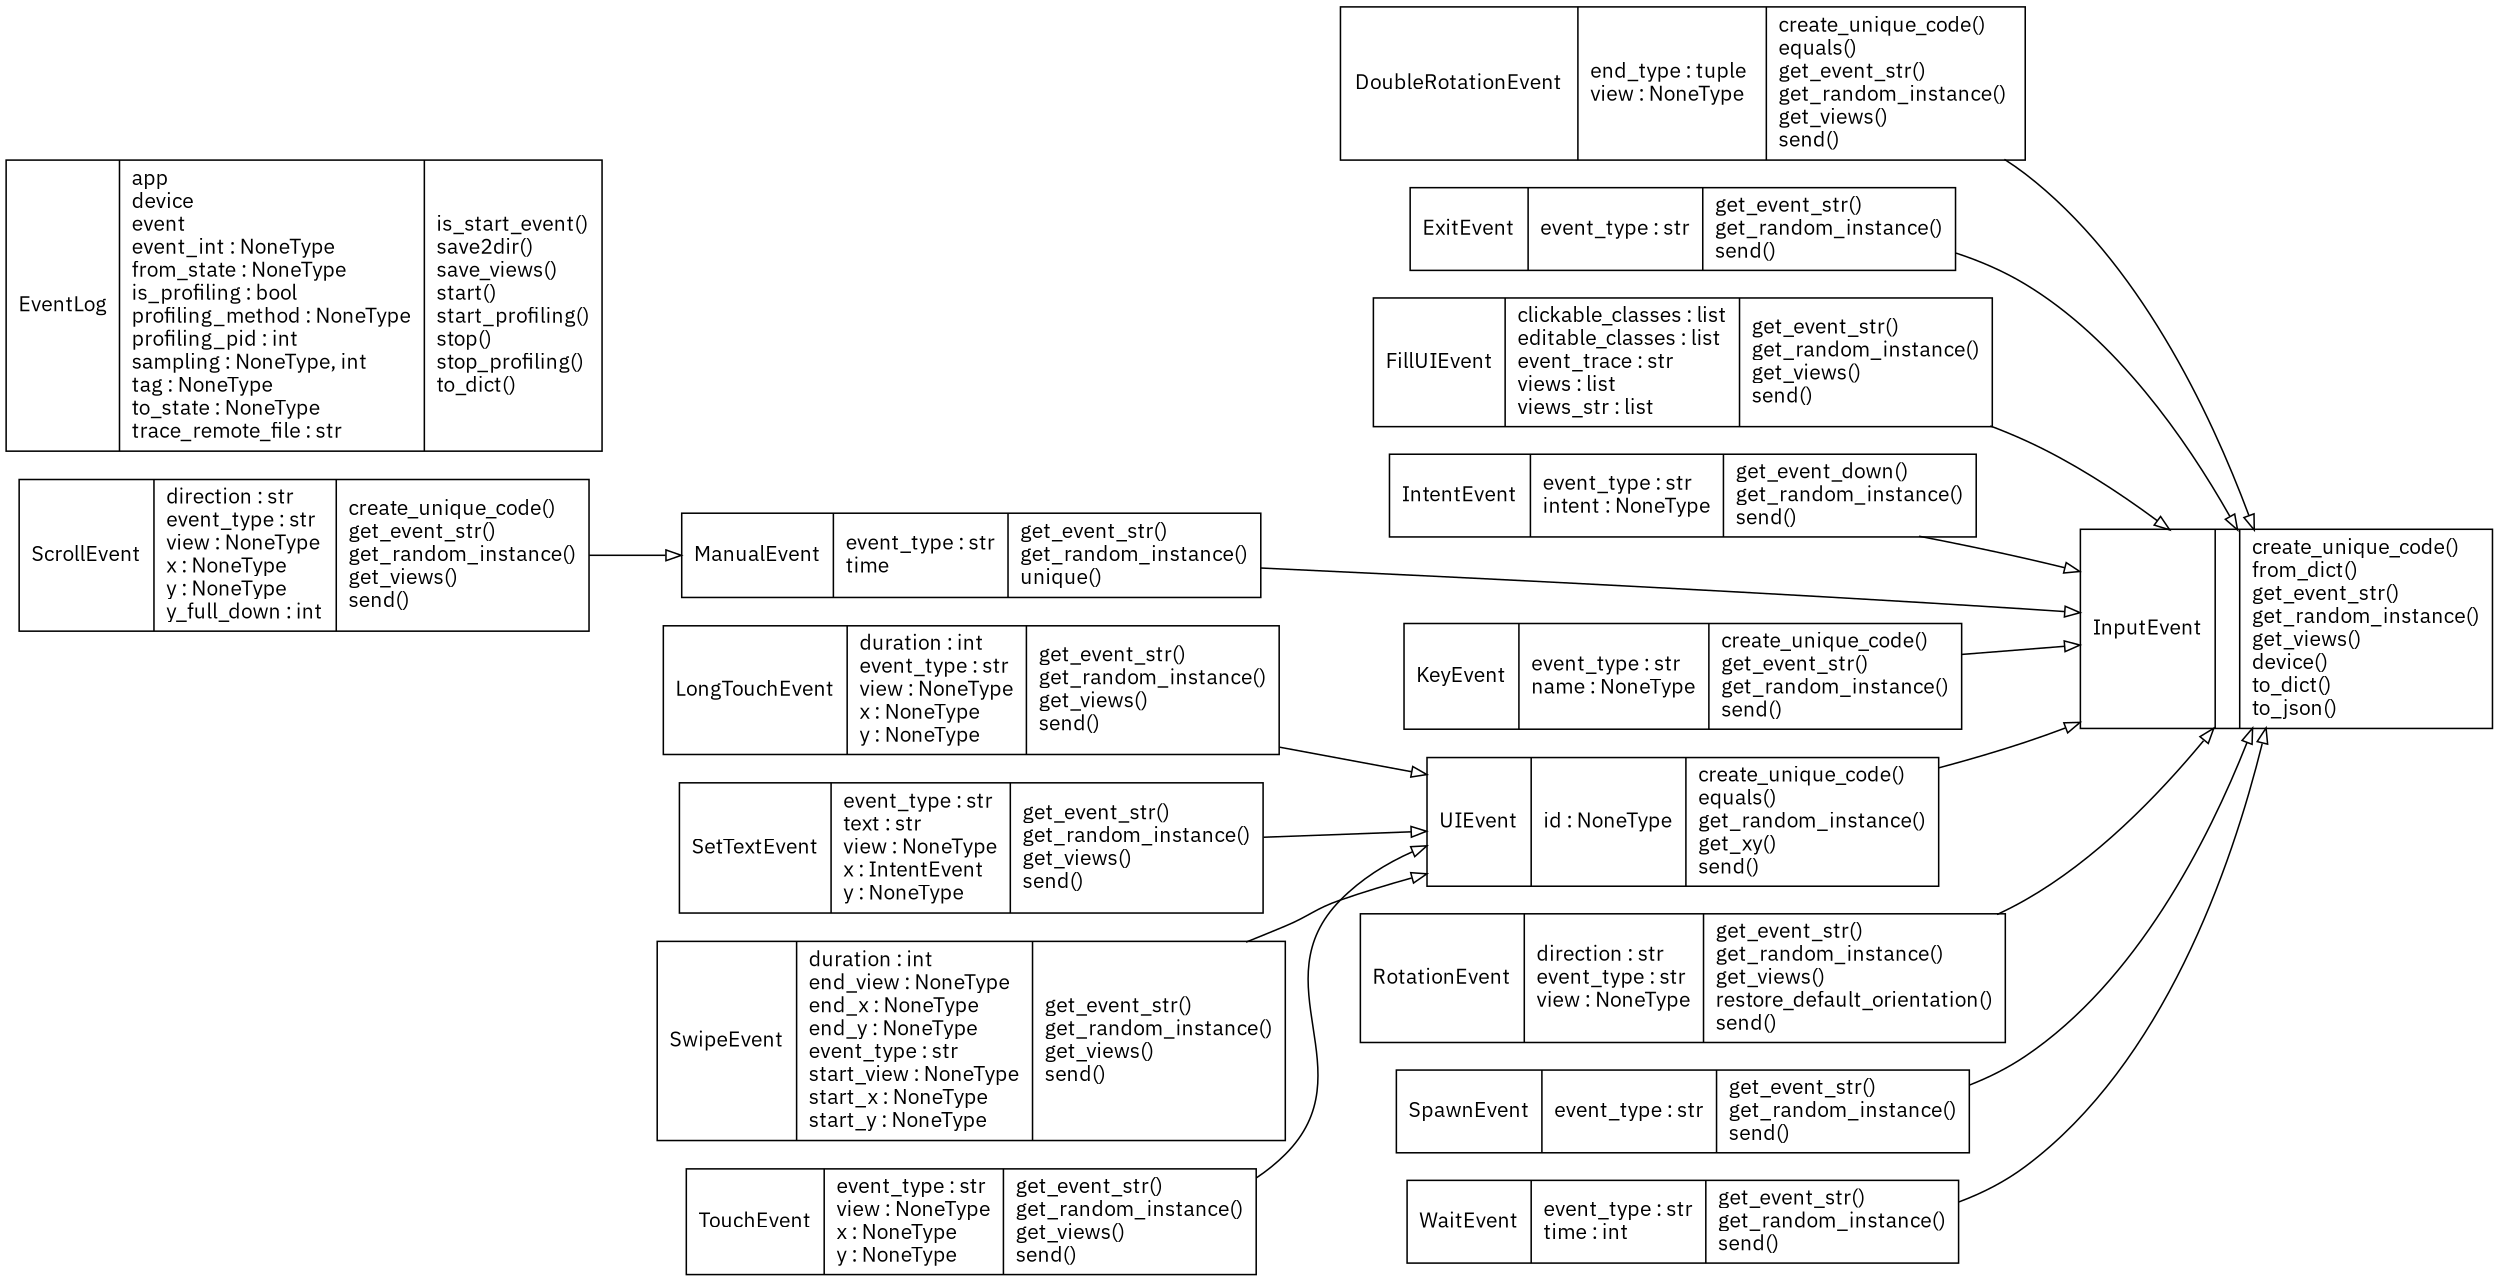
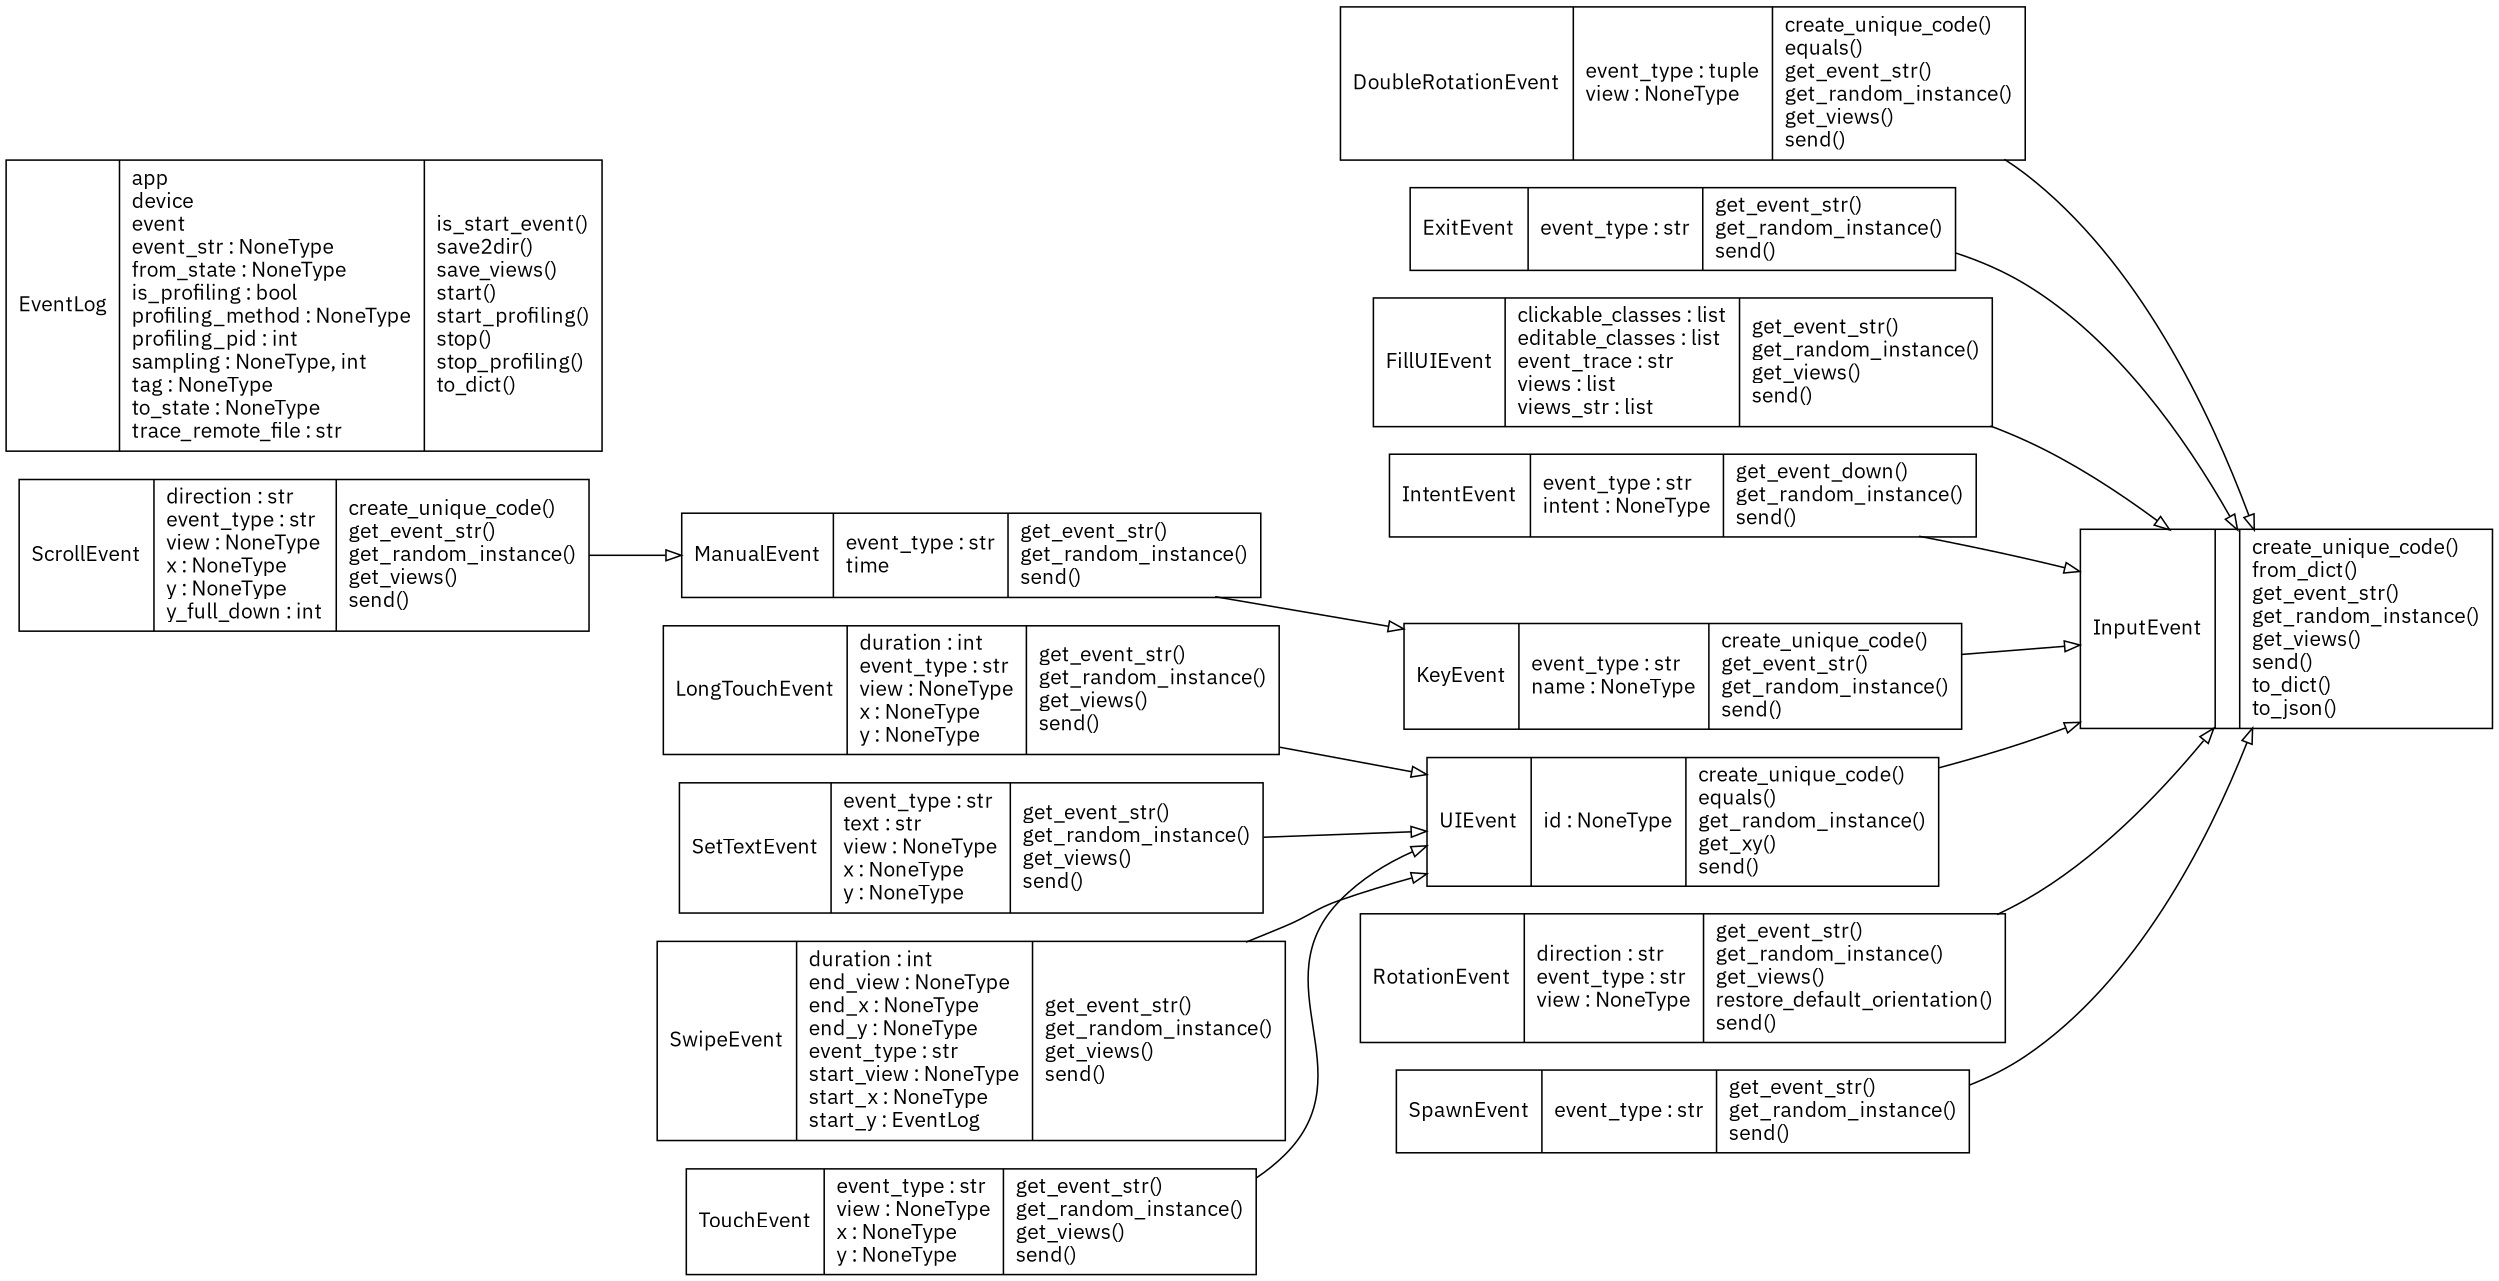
node "DoubleRotationEvent": text "end_type : tuple" -> "event_type : tuple"
node "EventLog": text "event_int : NoneType" -> "event_str : NoneType"
node "ManualEvent": text "unique()" -> "send()"
edge "ManualEvent" -> "InputEvent": now "ManualEvent" -> "KeyEvent"
node "InputEvent": text "device()" -> "send()"
node "SetTextEvent": text "x : IntentEvent" -> "x : NoneType"
node "SwipeEvent": text "start_y : NoneType" -> "start_y : EventLog"
node "WaitEvent": removed
